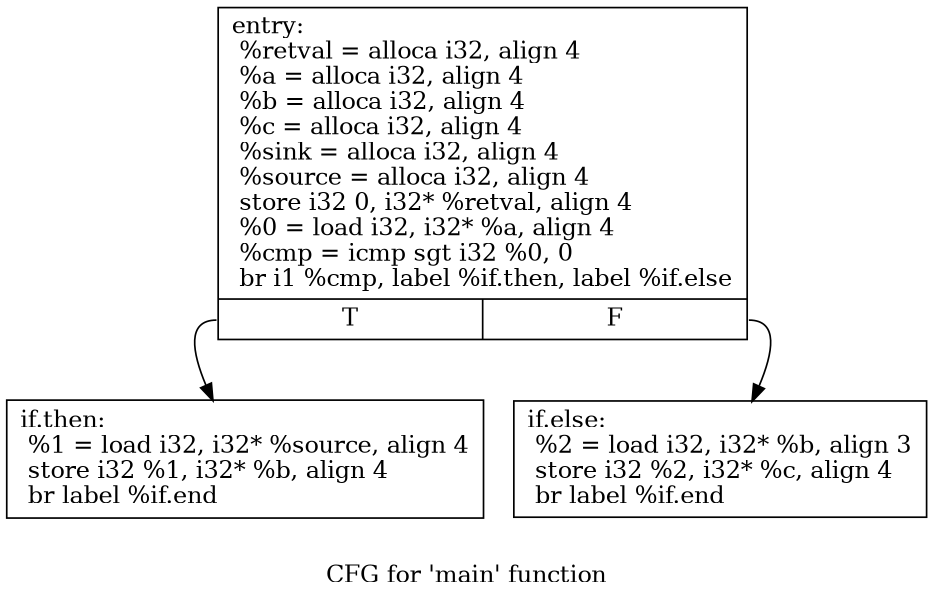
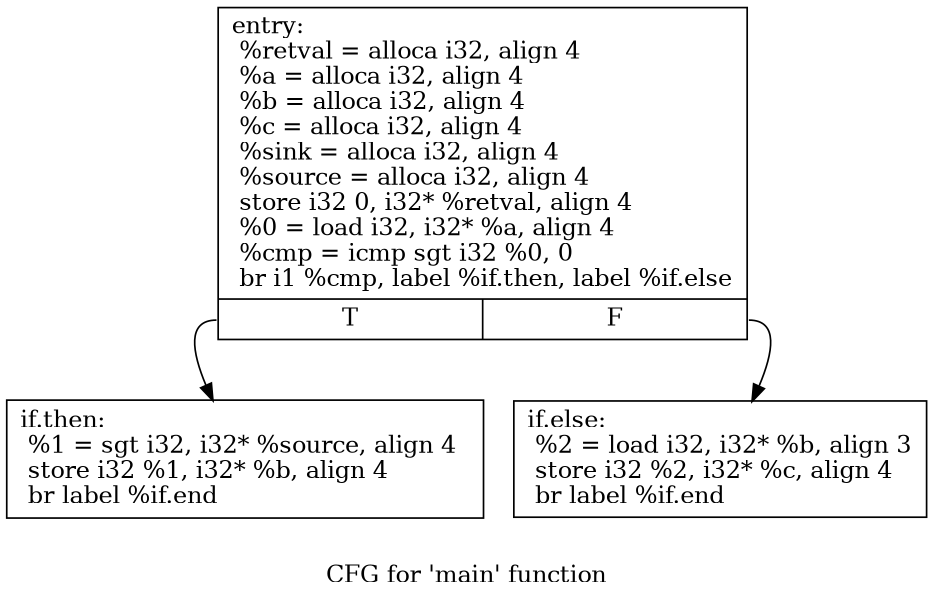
node "if.then:": text "%1 = load i32, i32* %source, align 4" -> "%1 = sgt i32, i32* %source, align 4"
